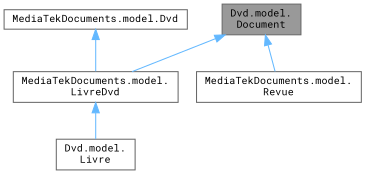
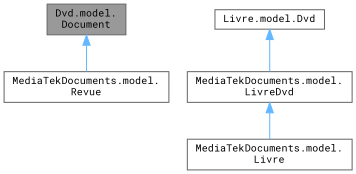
node "MediaTekDocuments.model.Dvd": label "MediaTekDocuments.model.Dvd" -> "Livre.model.Dvd"
edge "MediaTekDocuments.model. LivreDvd" -> "Dvd.model. Document": removed
node "Dvd.model. Livre": label "Dvd.model. Livre" -> "MediaTekDocuments.model. Livre"
